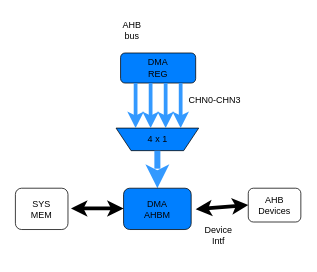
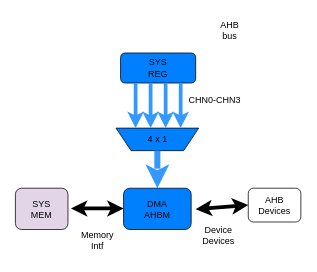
node "AHB bus": moved (132, 30) -> (229, 30)
node "DMA REG": label "DMA REG" -> "SYS REG"
node "SYS MEM": fillcolor #ffffff -> #e1d5e7
node "Device Intf": label "Device Intf" -> "Device Devices"
node "Memory Intf": added
